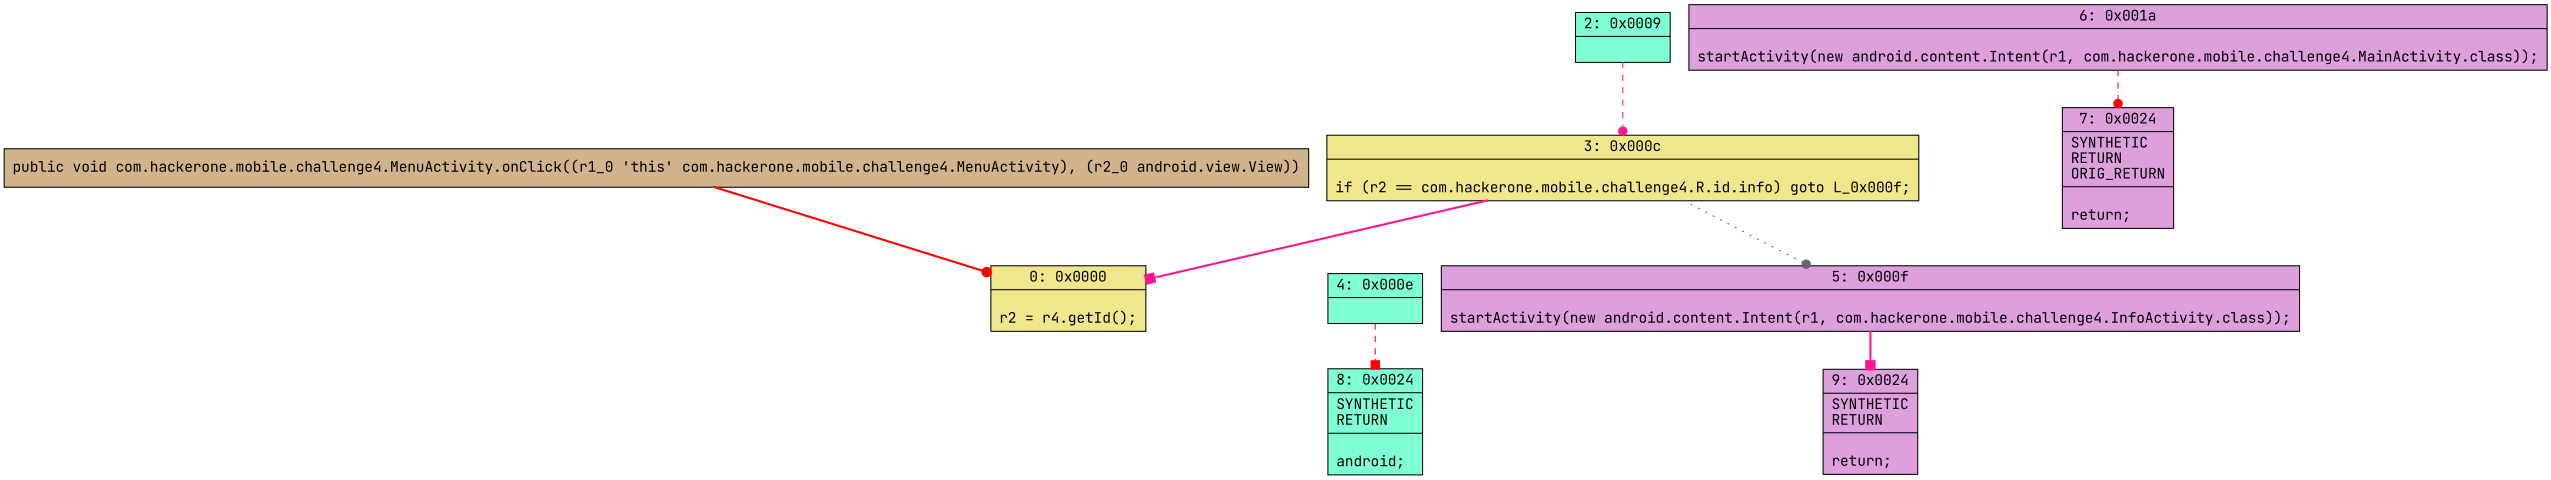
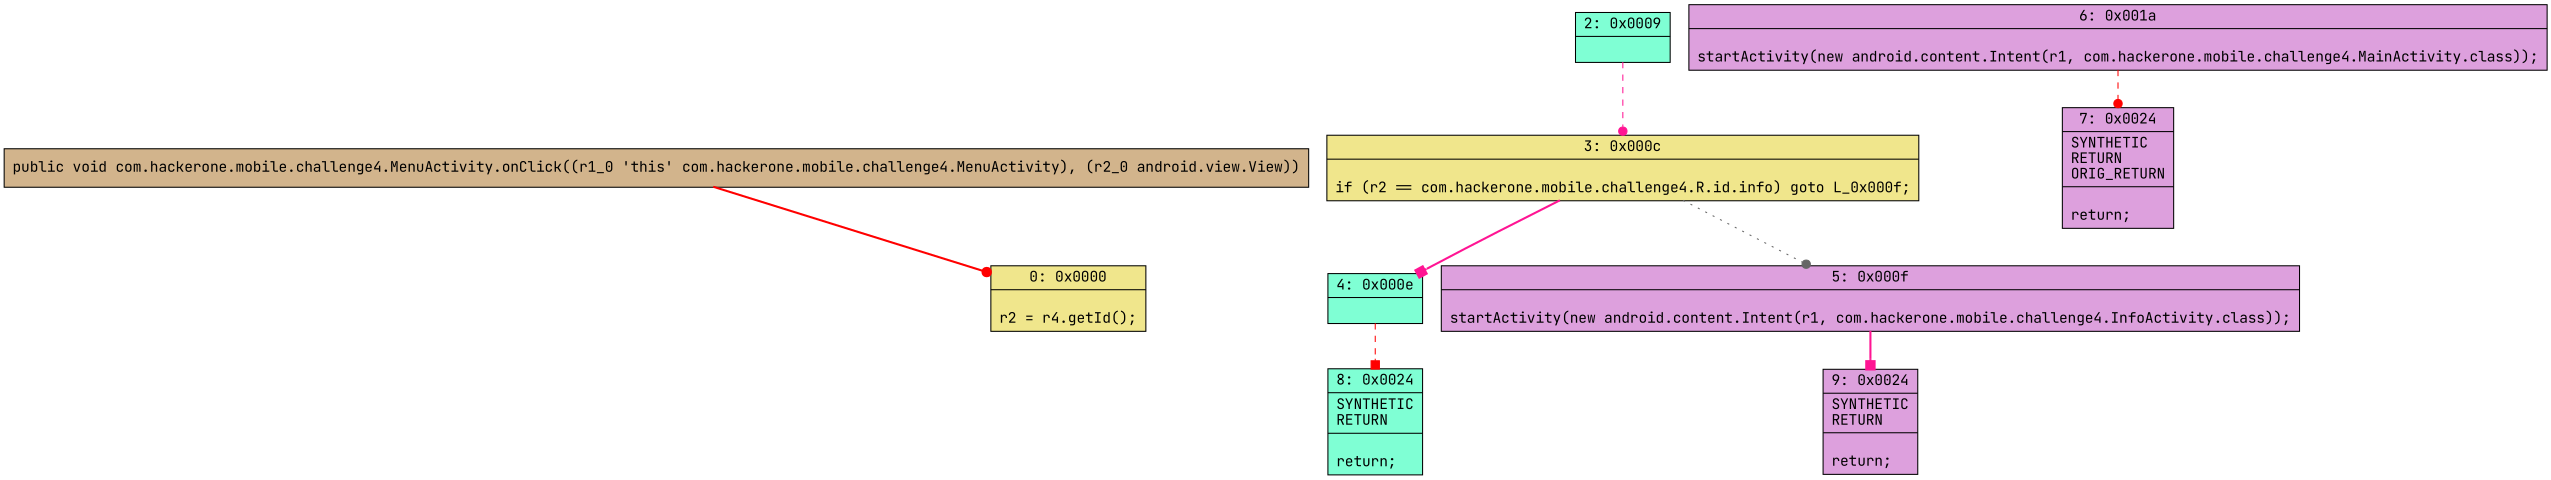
edge "3: 0x000c" -> "0: 0x0000": now "3: 0x000c" -> "4: 0x000e"
node "8: 0x0024": text "android;" -> "return;"
